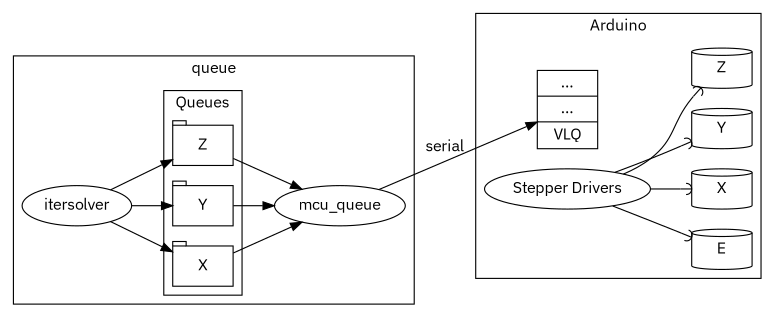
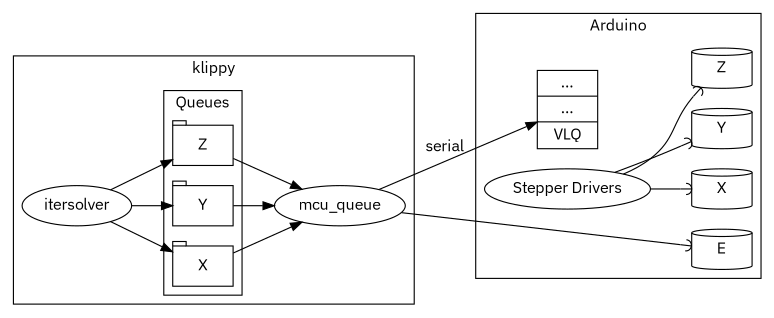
cluster "queue": label "queue" -> "klippy"
edge "Stepper Drivers" -> "E": now "mcu_queue" -> "E"
